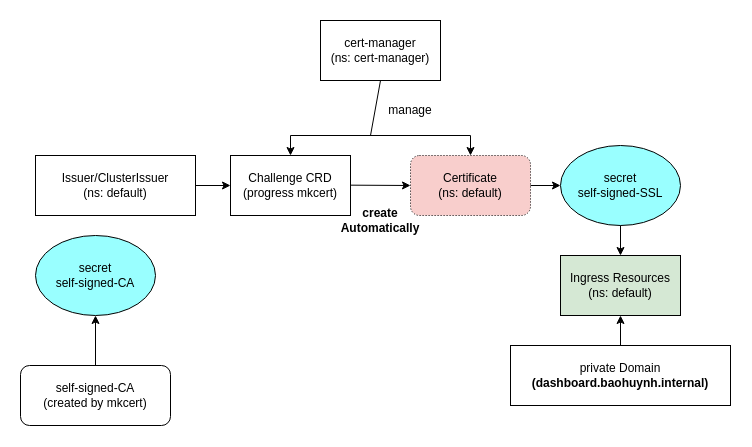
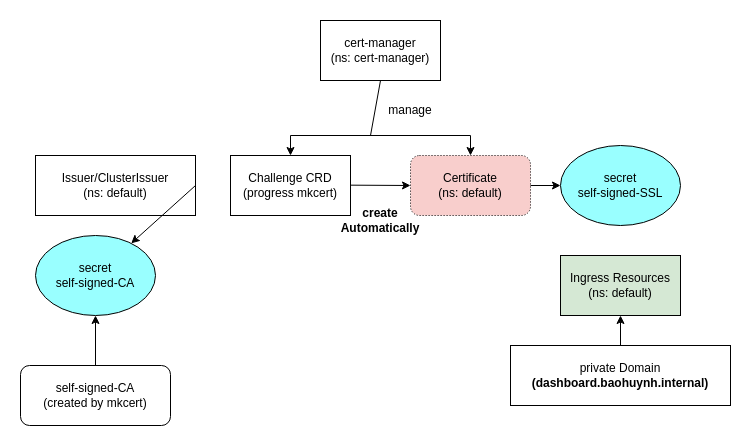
edge "Issuer/ClusterIssuer (ns: default)" -> "Challenge CRD (progress mkcert)": now "Issuer/ClusterIssuer (ns: default)" -> "secret self-signed-CA"
edge "secret self-signed-SSL" -> "Ingress Resources (ns: default)": removed
